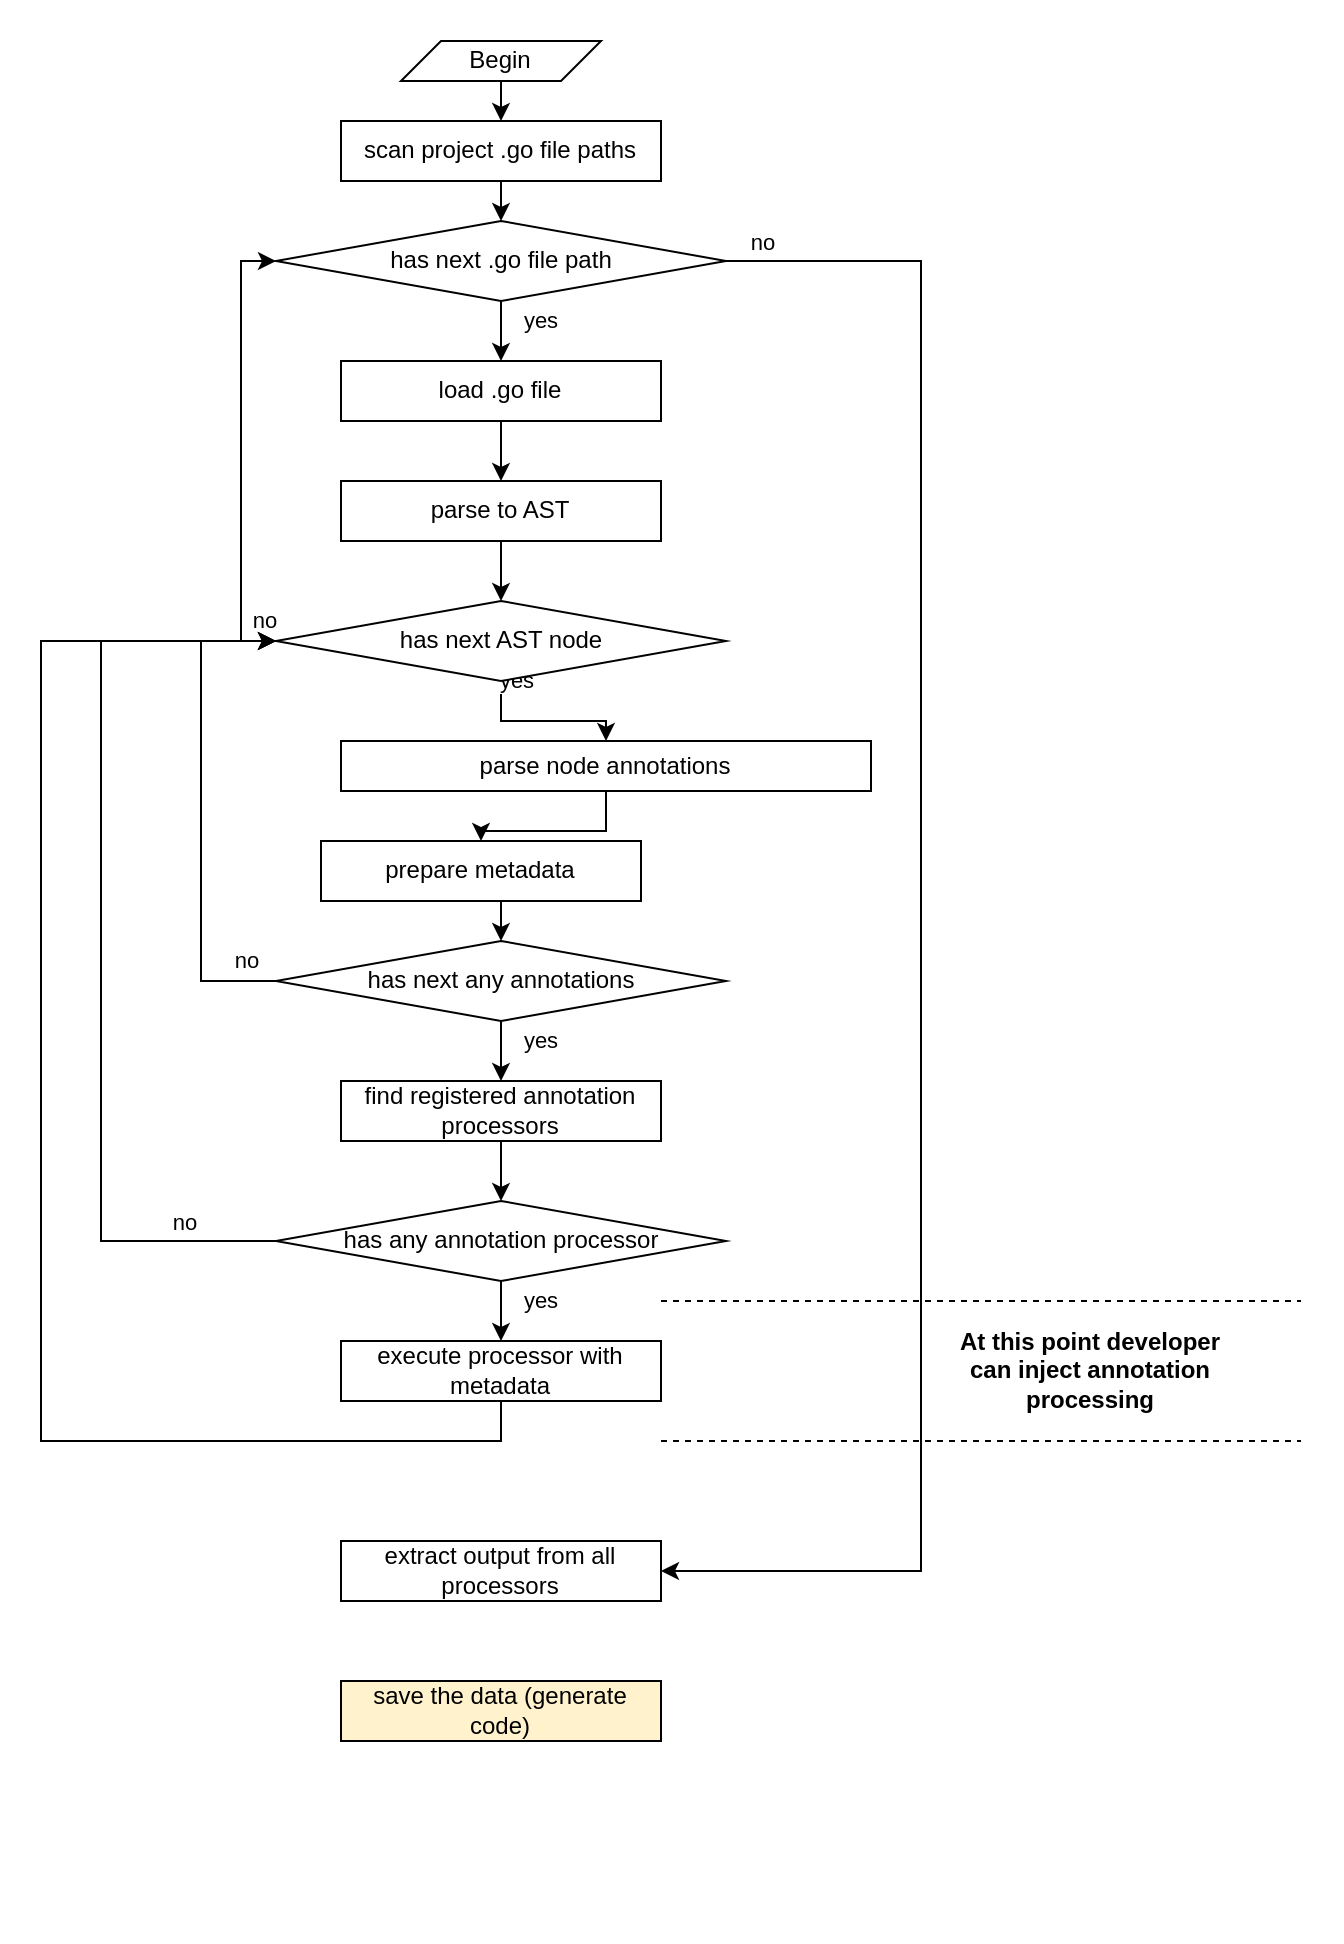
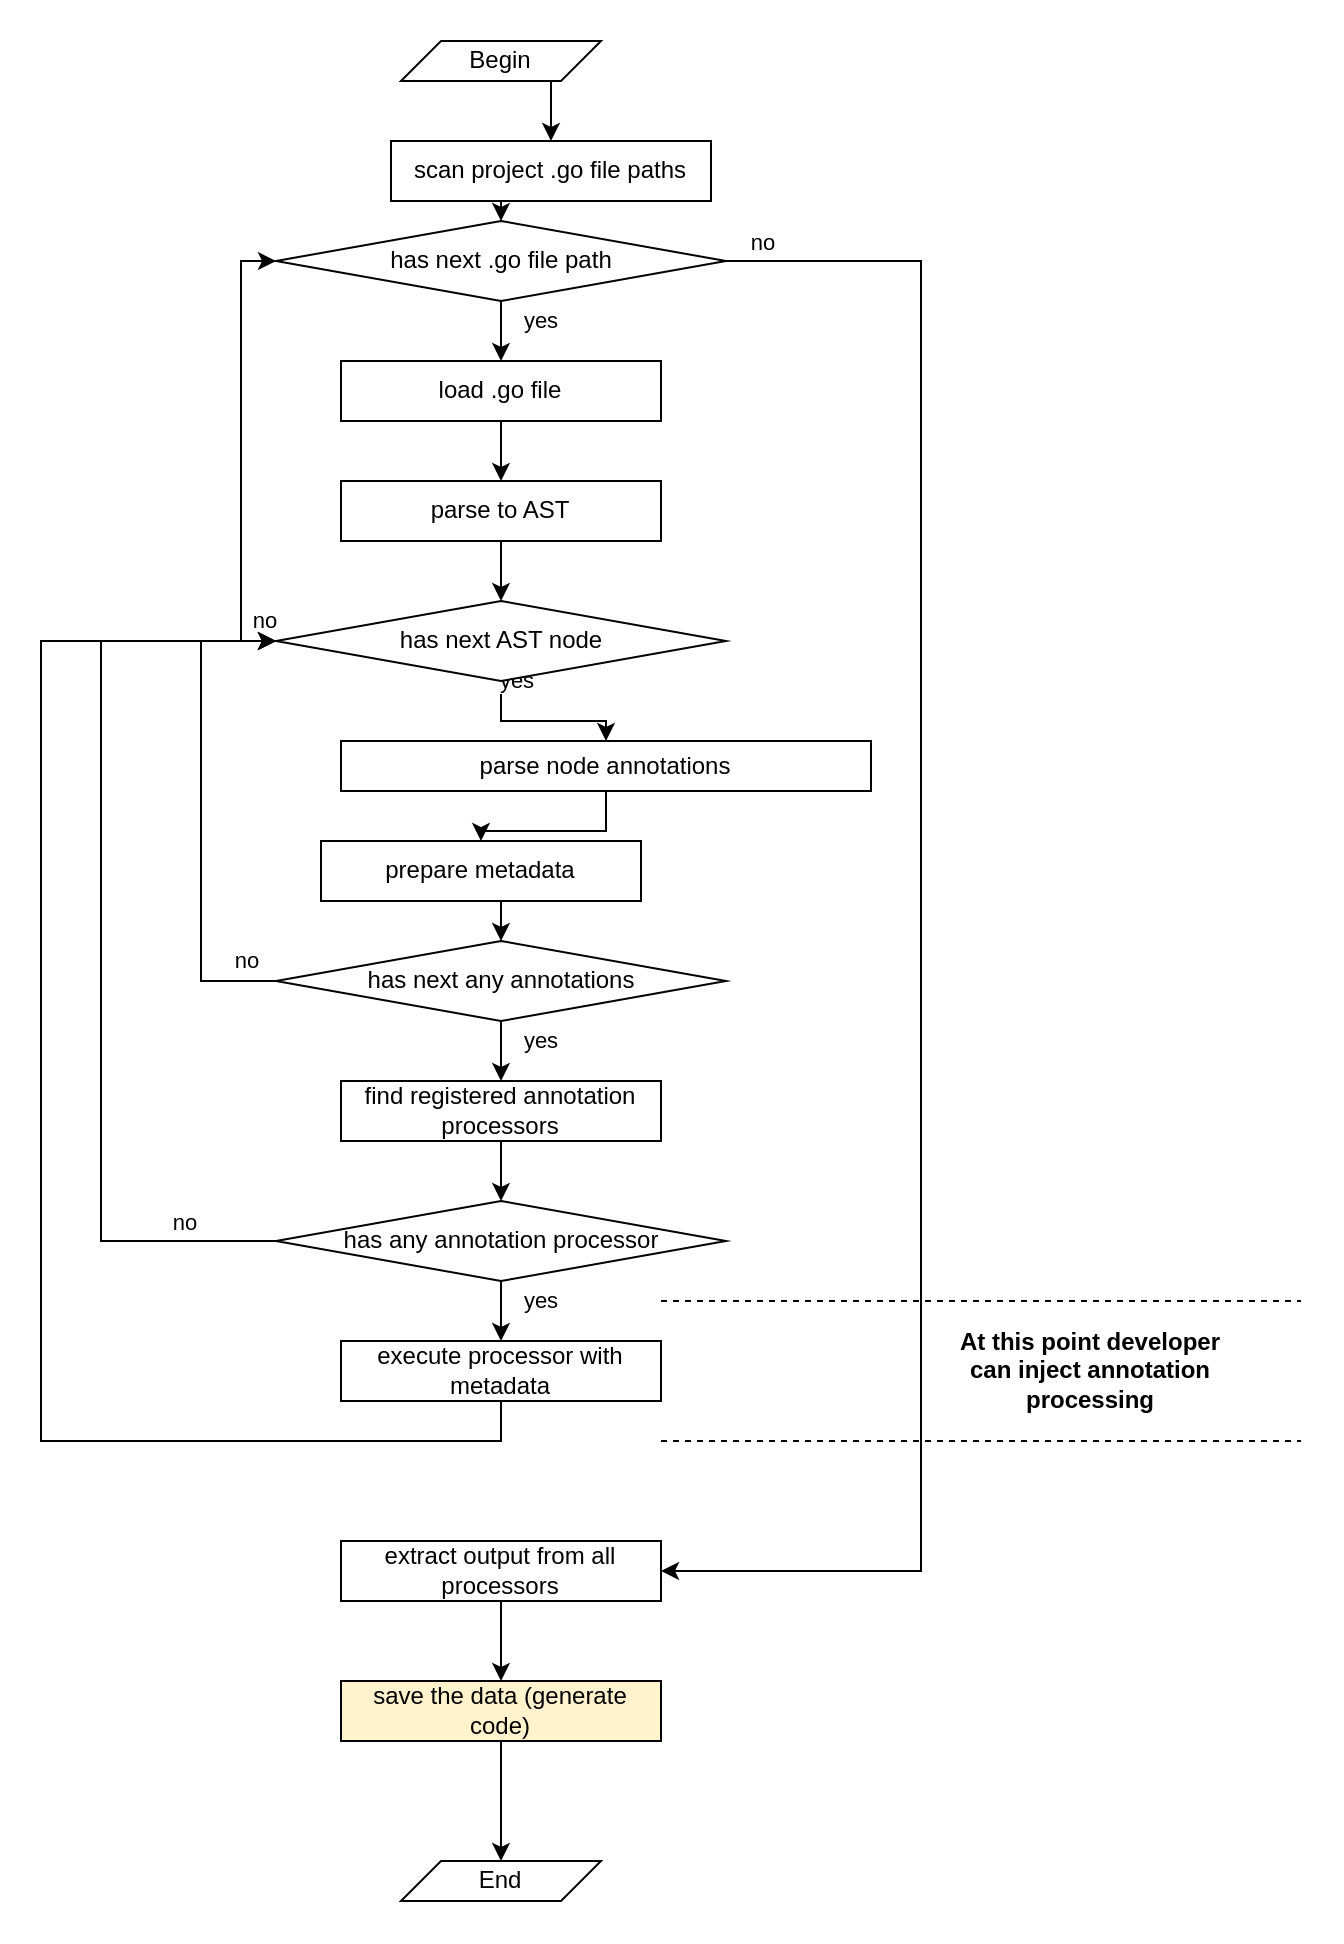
node "scan project .go file paths": moved (501, 151) -> (551, 171)
edge "extract output from all processors" -> "save the data (generate code)": added
edge "save the data (generate code)" -> "End": added
node "End": added
